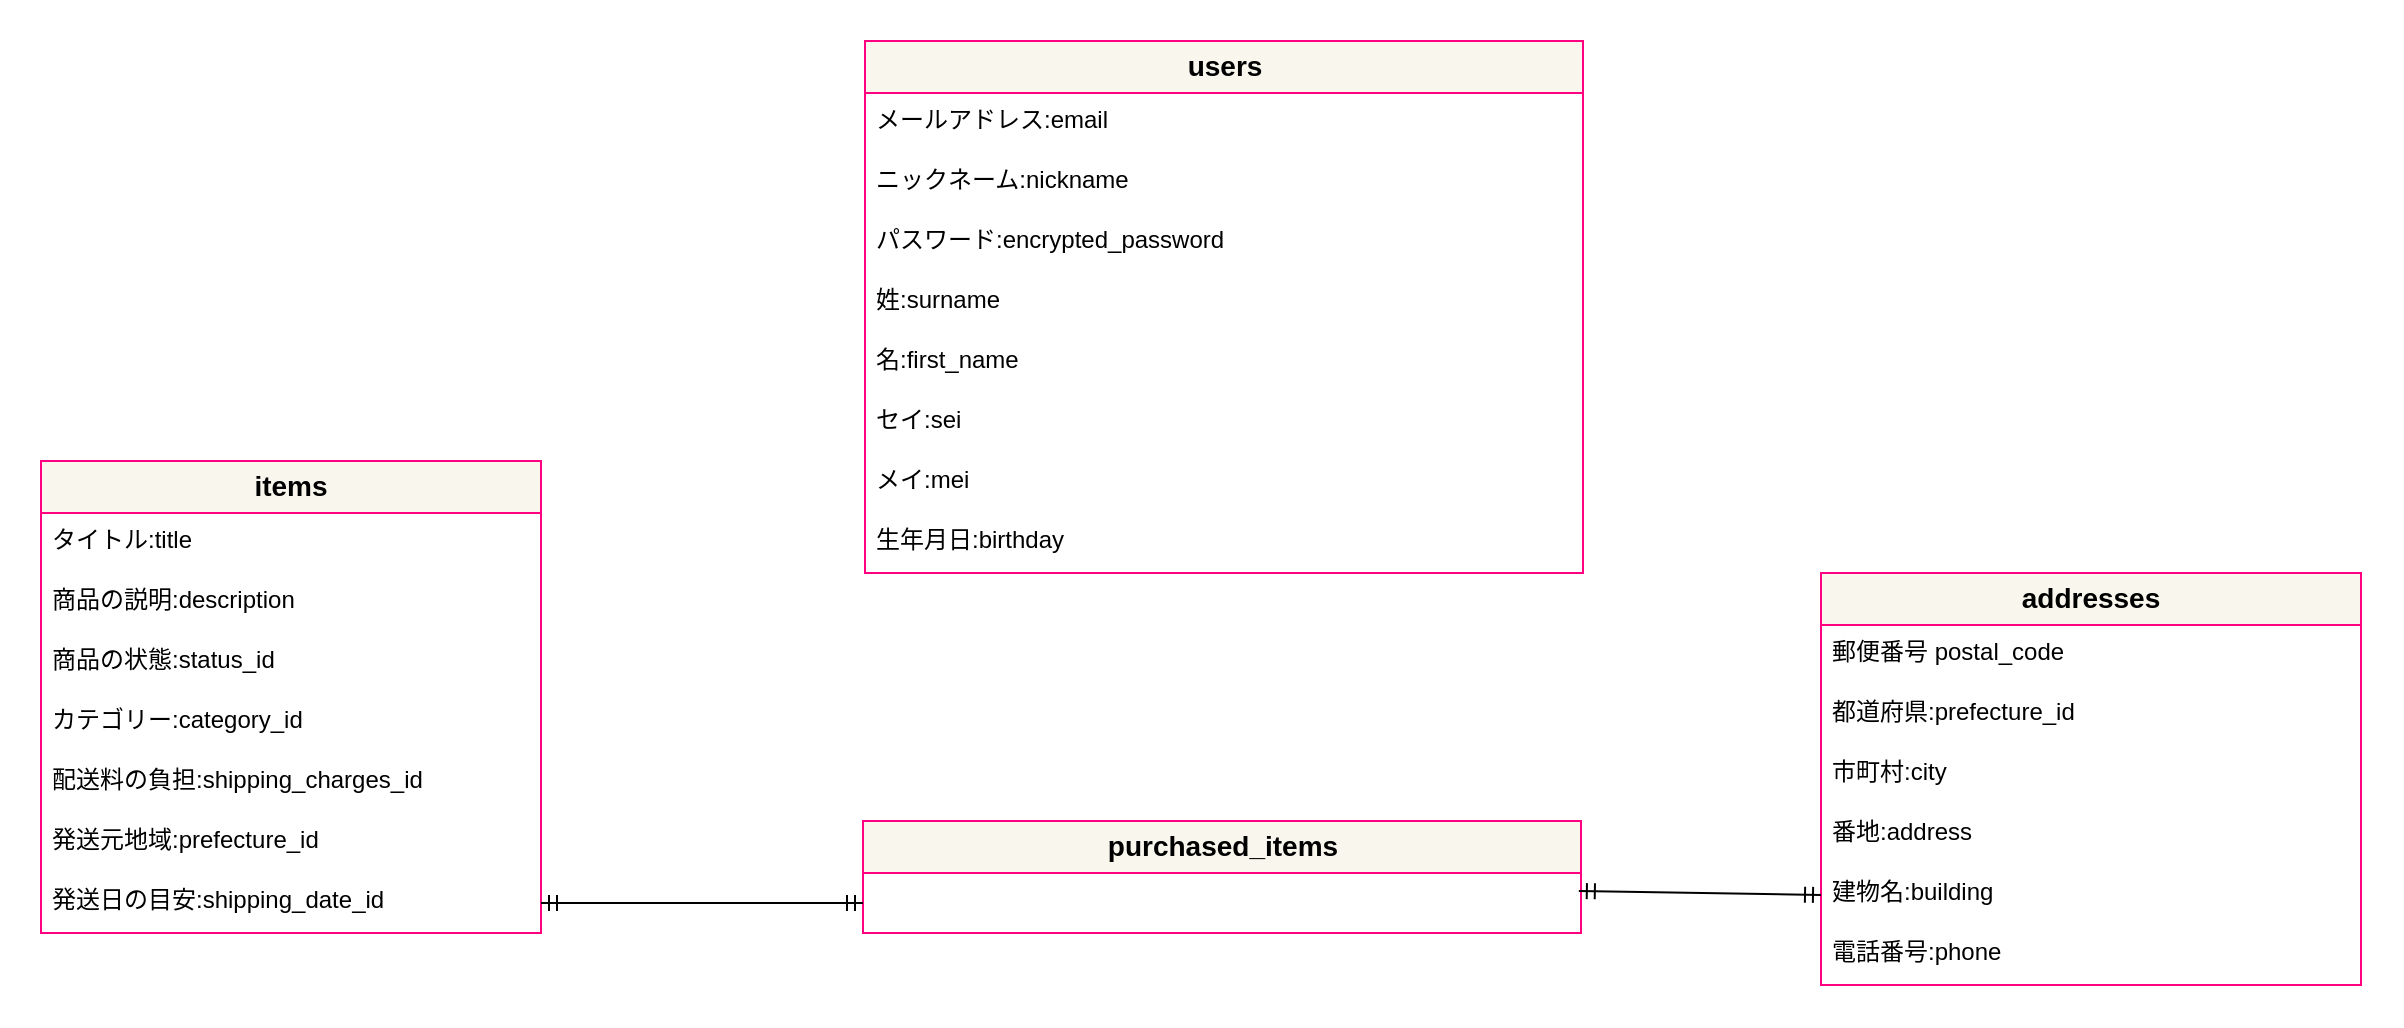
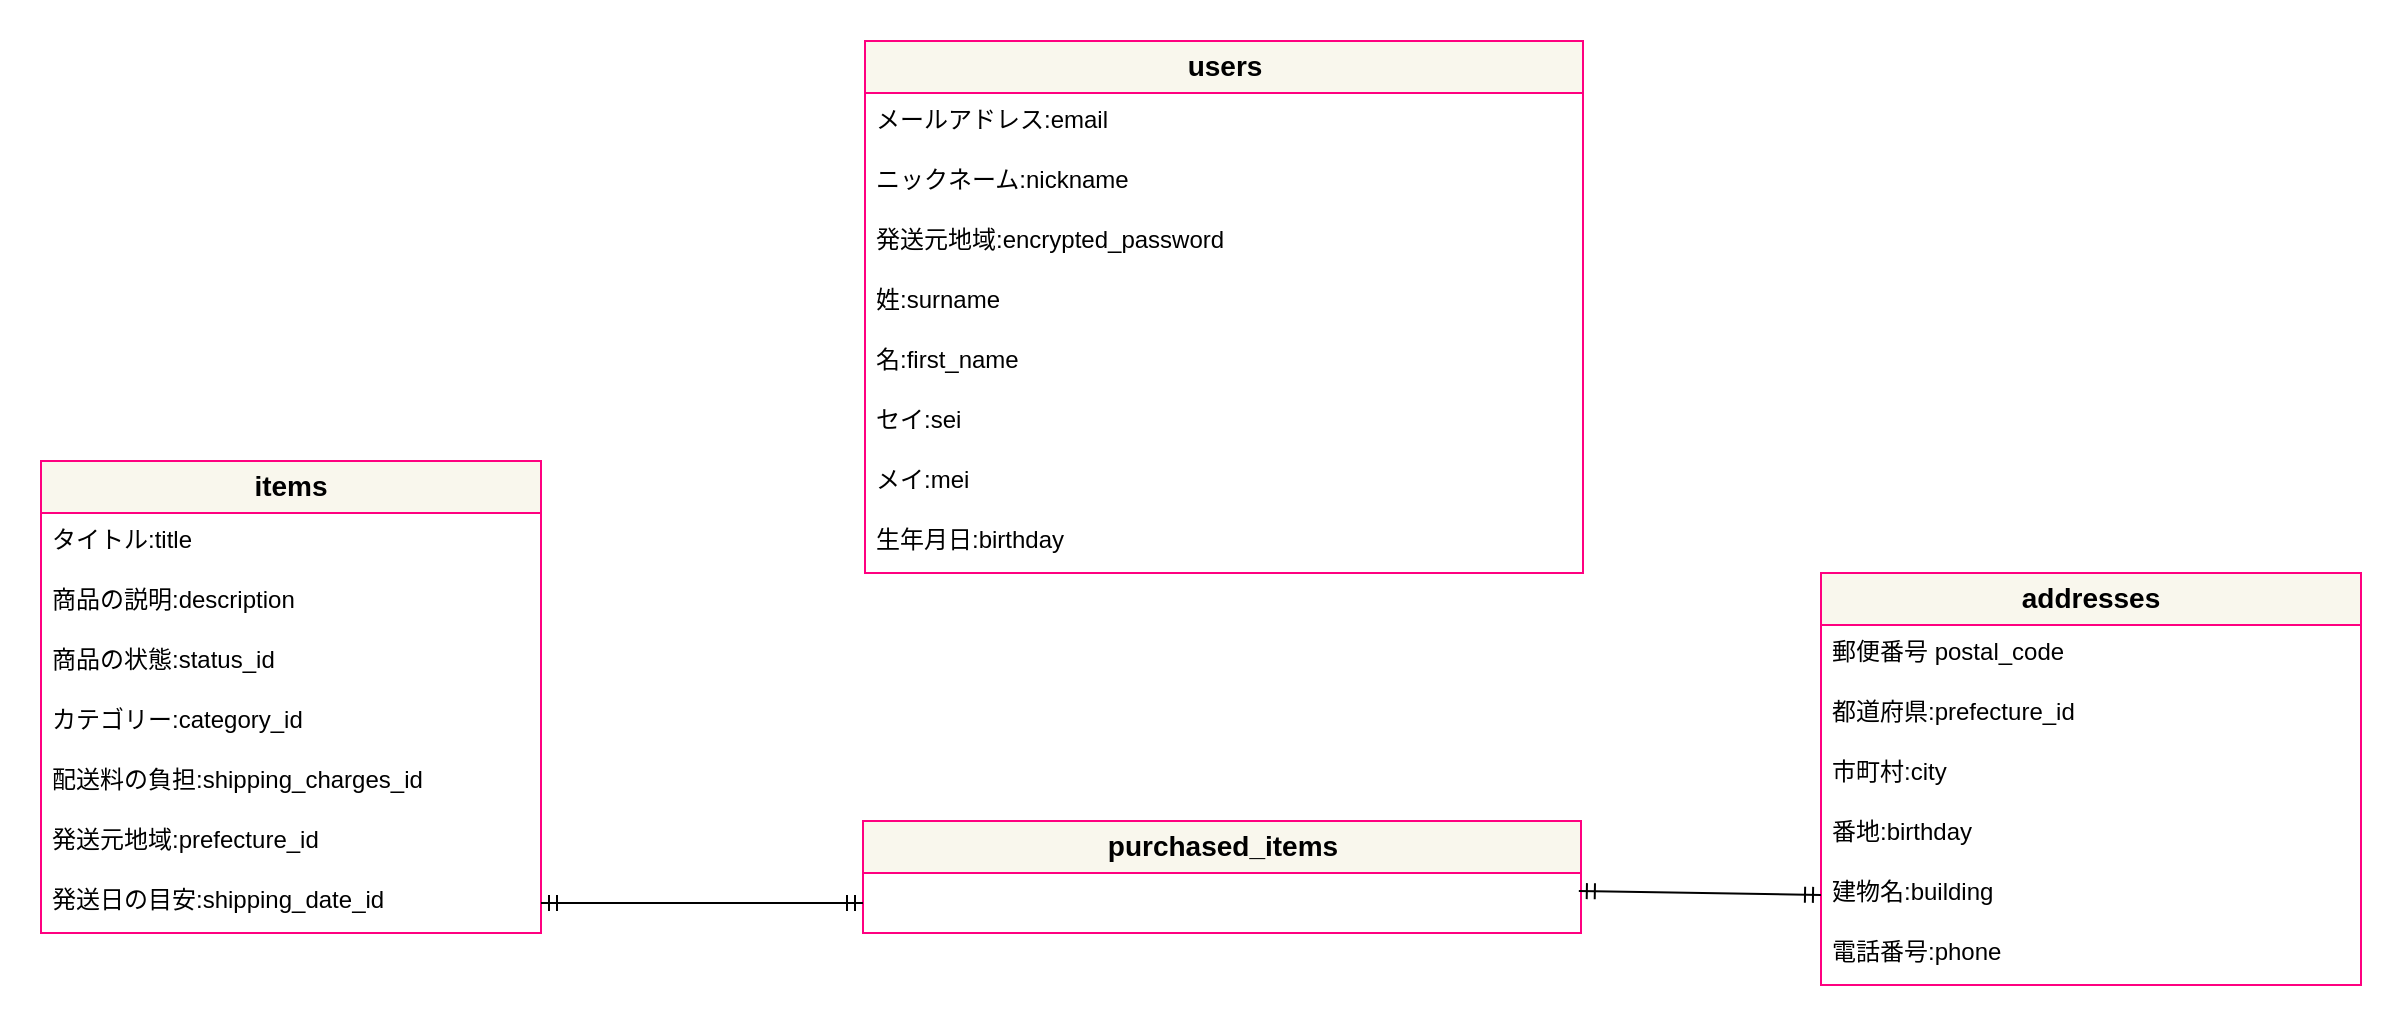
node "パスワード:encrypted_password": label "パスワード:encrypted_password" -> "発送元地域:encrypted_password"
node "番地:address": label "番地:address" -> "番地:birthday"
